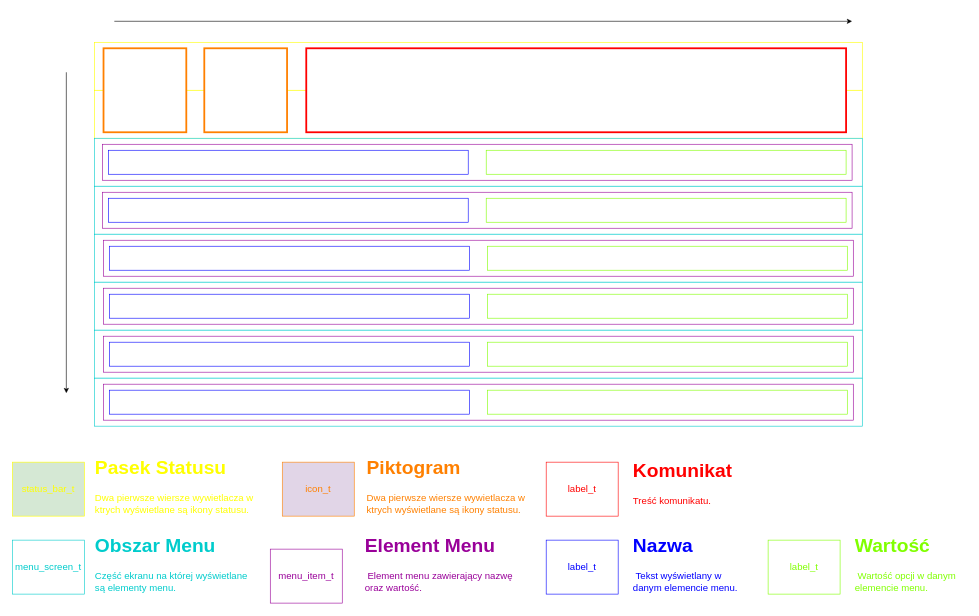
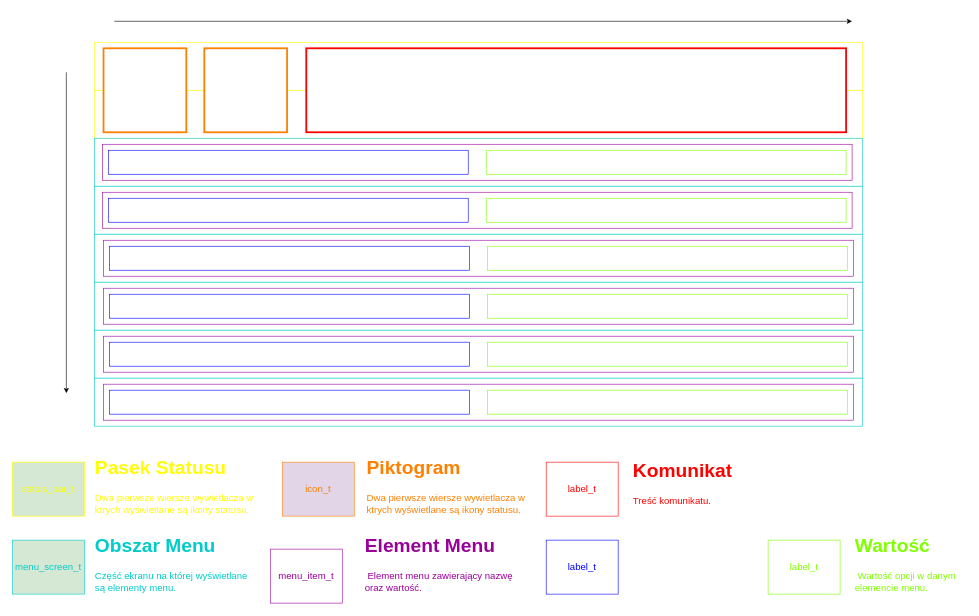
node "Nazwa Tekst wyświetlany w danym elemencie menu.": removed
node "menu_screen_t": fillcolor #ffffff -> #d5e8d4
